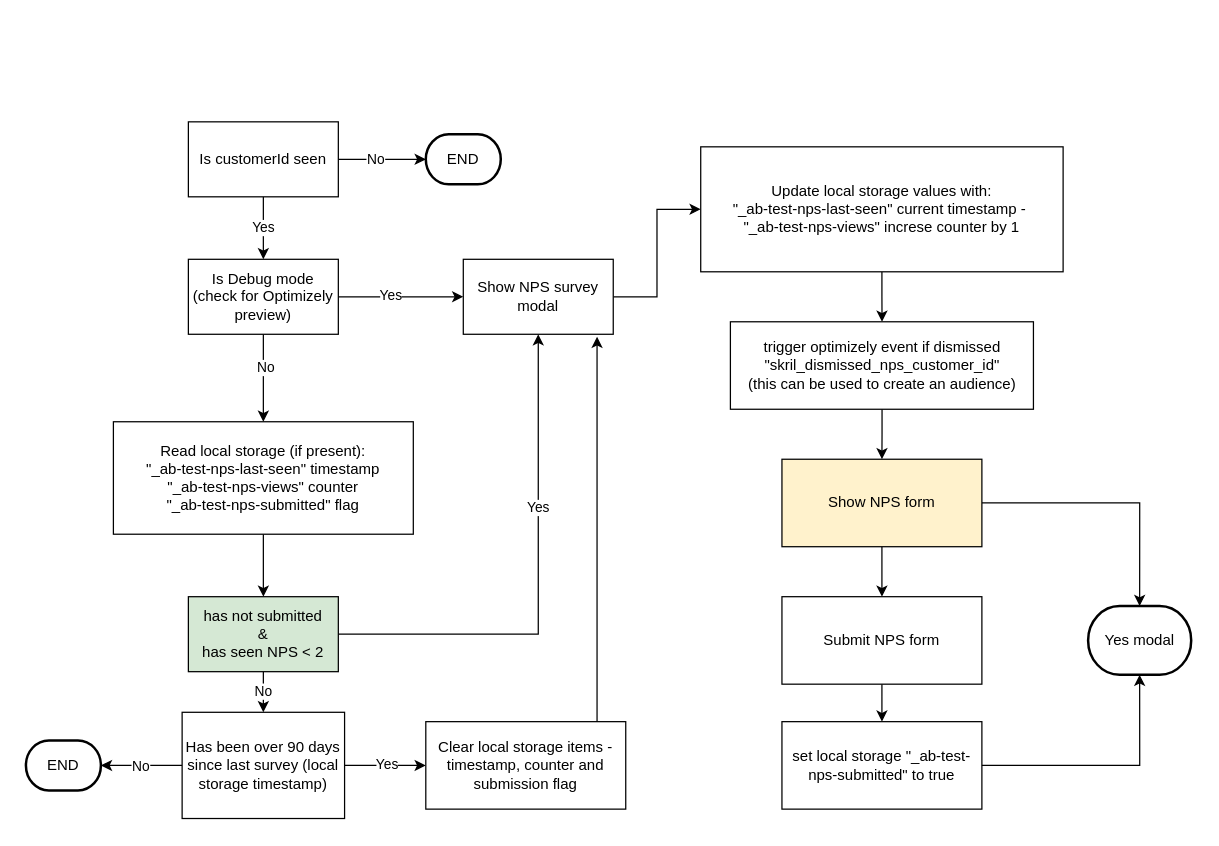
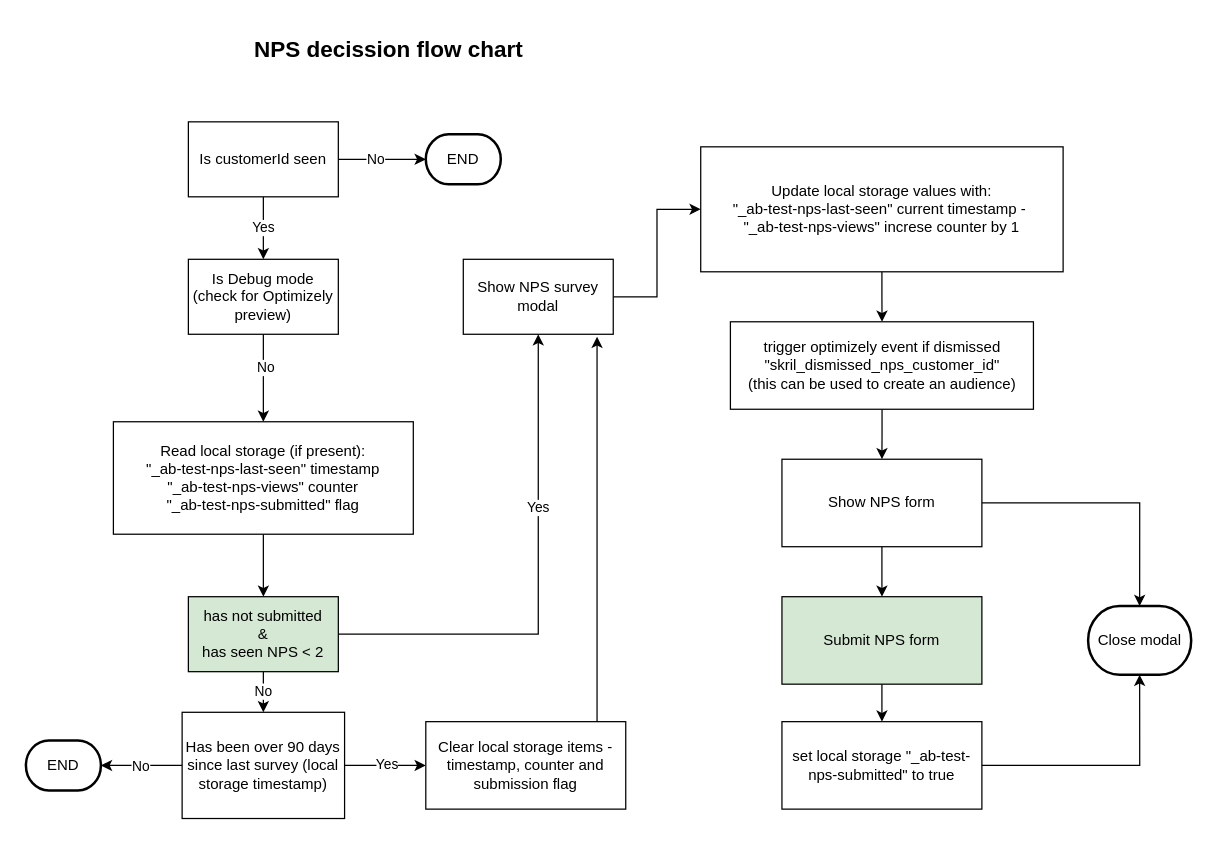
node "NPS decission flow chart": added
edge "Is Debug mode (check for Optimizely preview)" -> "Show NPS survey modal": removed, label "Yes"
node "Show NPS form": fillcolor #fff2cc -> #ffffff
node "Submit NPS form": fillcolor #ffffff -> #d5e8d4
node "Yes modal": label "Yes modal" -> "Close modal"
